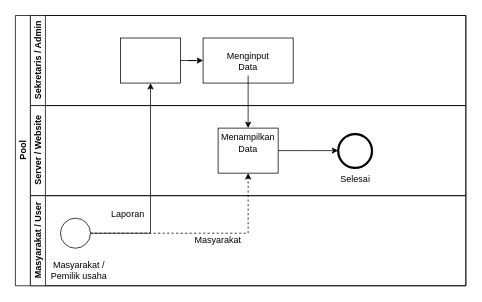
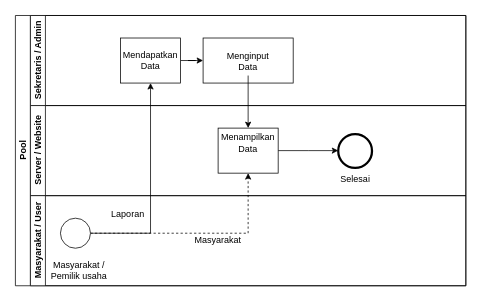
node "Mendapatkan Data": added
